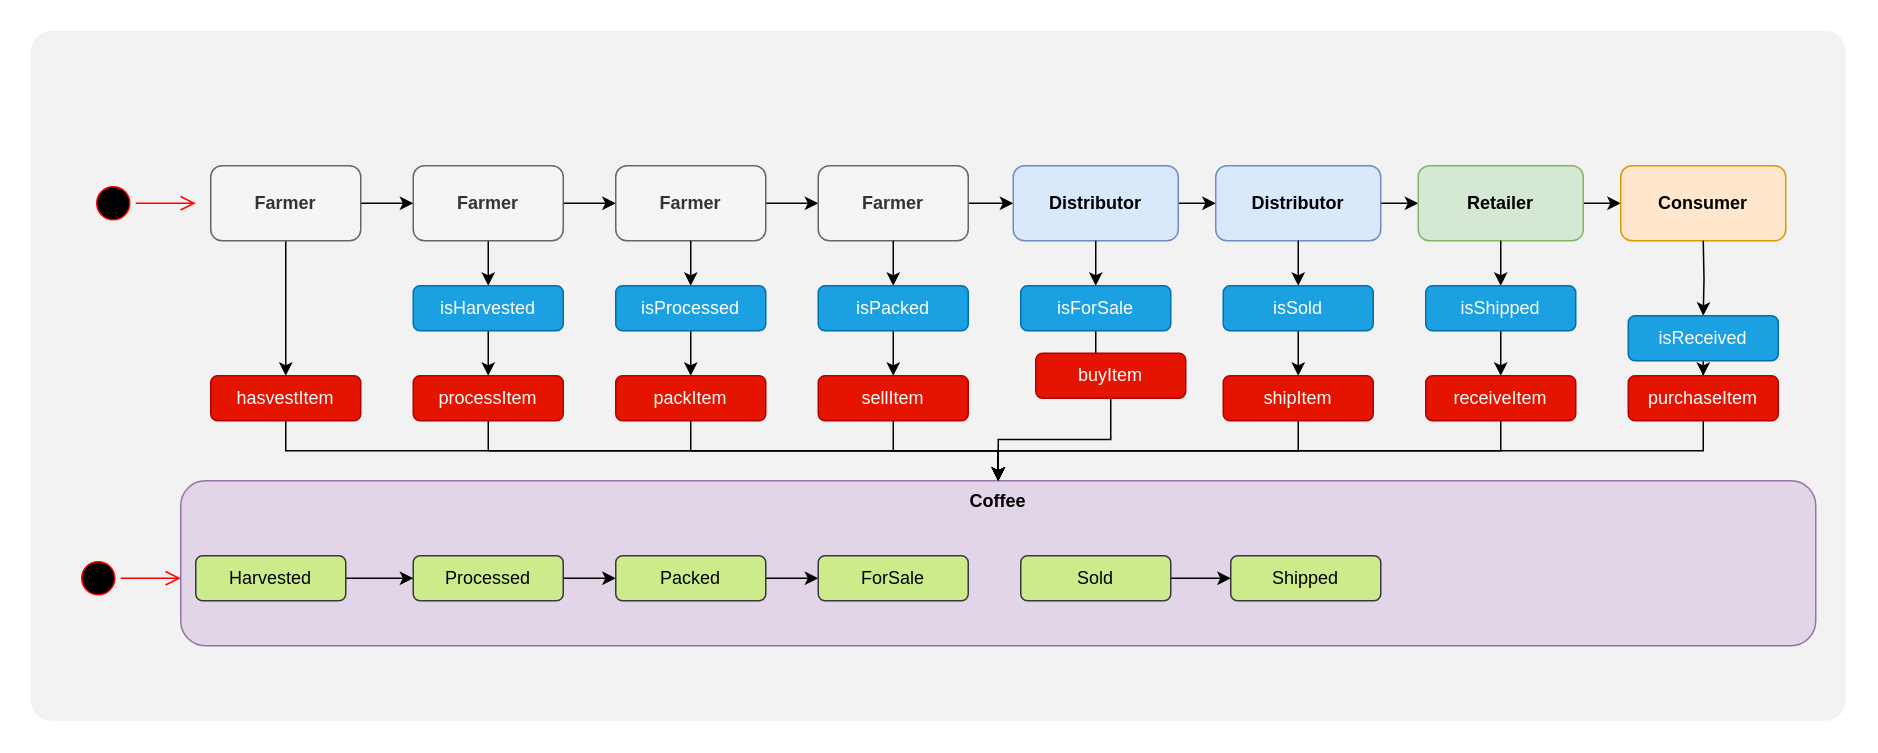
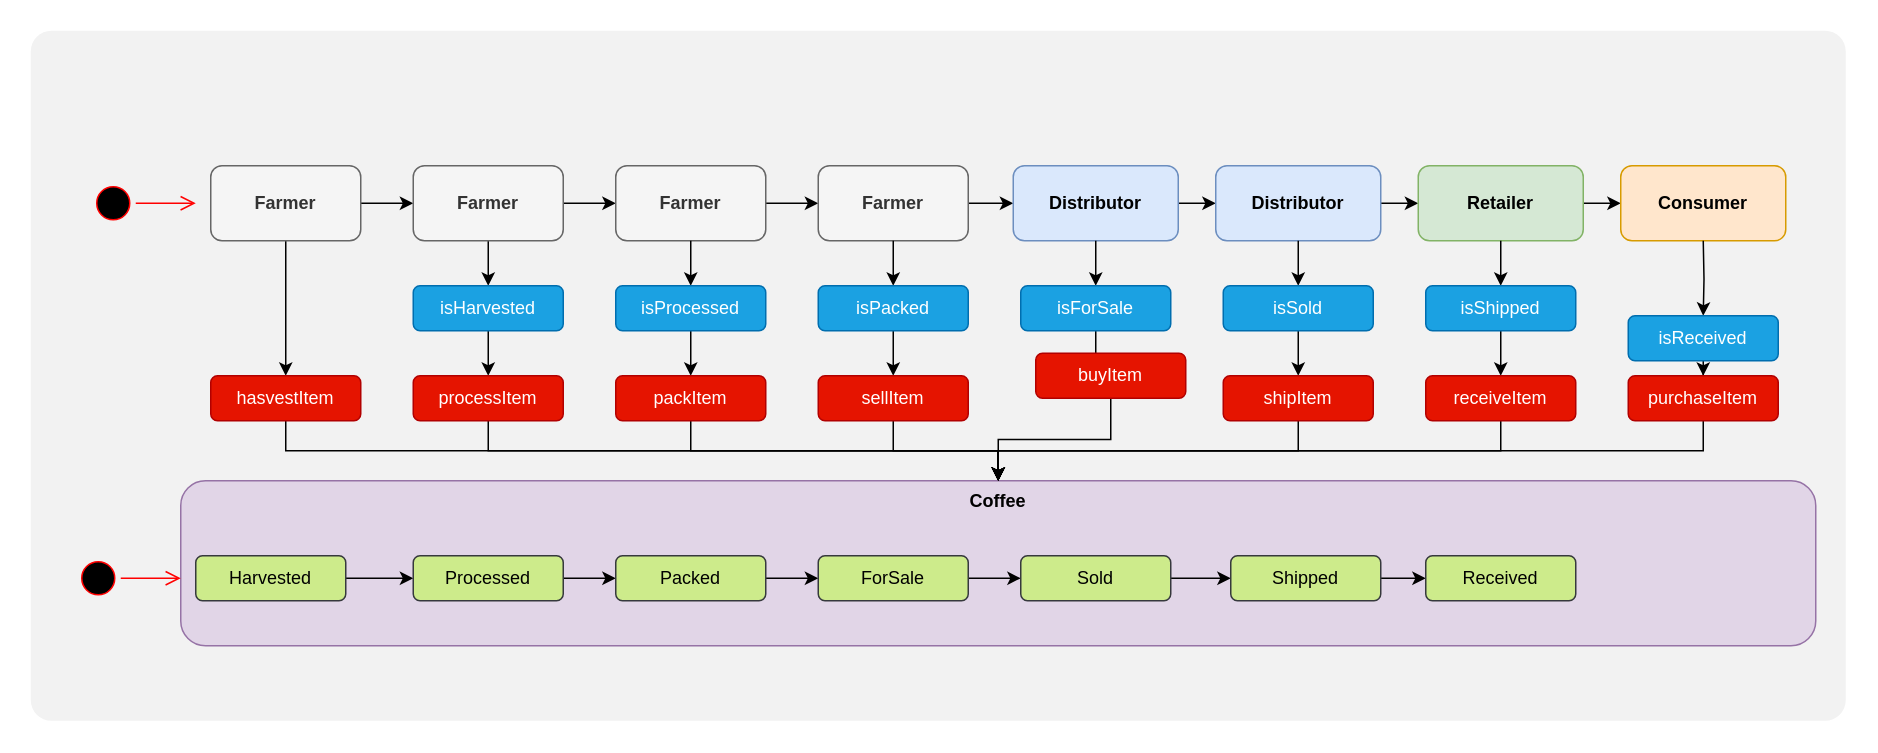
edge "ForSale" -> "Sold": added
edge "Shipped" -> "Received": added
node "Received": added
